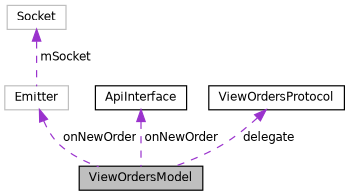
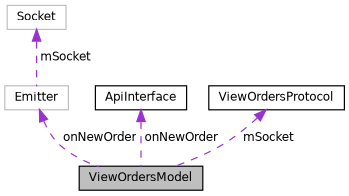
edge "ViewOrdersModel" -> "ViewOrdersProtocol": label " delegate" -> " mSocket"
